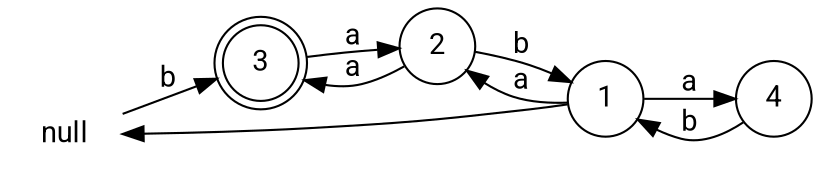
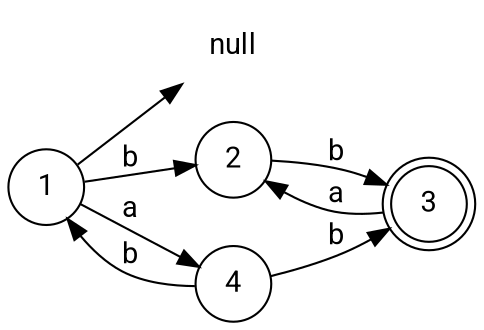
edge "2" -> "1": removed, label "b"
edge "2" -> "3": label "a" -> "b"
edge "1" -> "2": label "a" -> "b"
edge "null" -> "3": now "4" -> "3"
